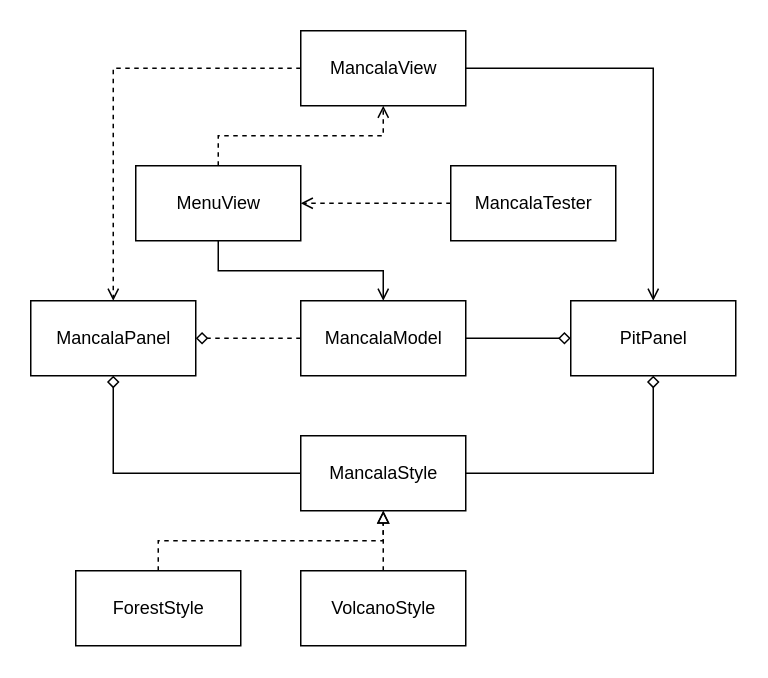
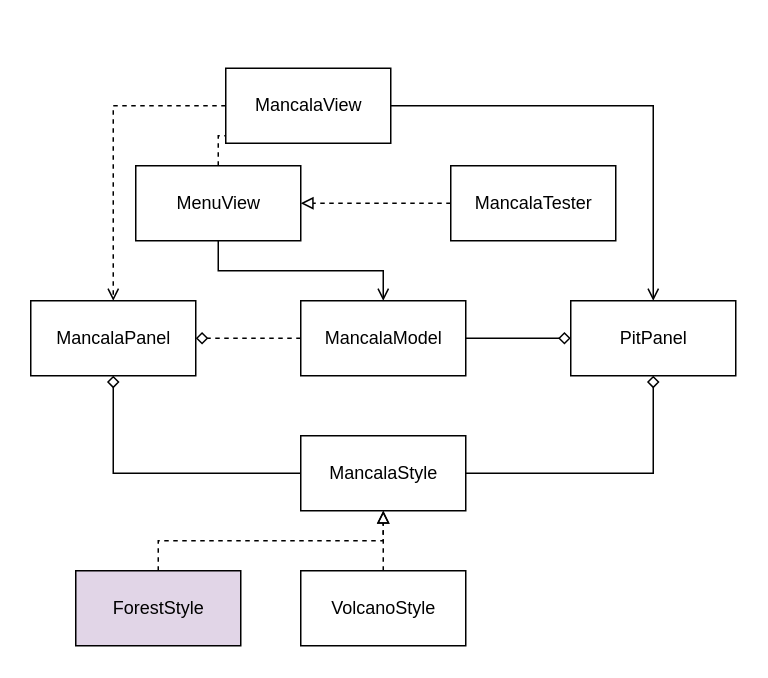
node "MancalaView": moved (383, 68) -> (308, 106)
edge "MancalaTester" -> "MenuView": arrowhead open -> block
node "ForestStyle": fillcolor #ffffff -> #e1d5e7
